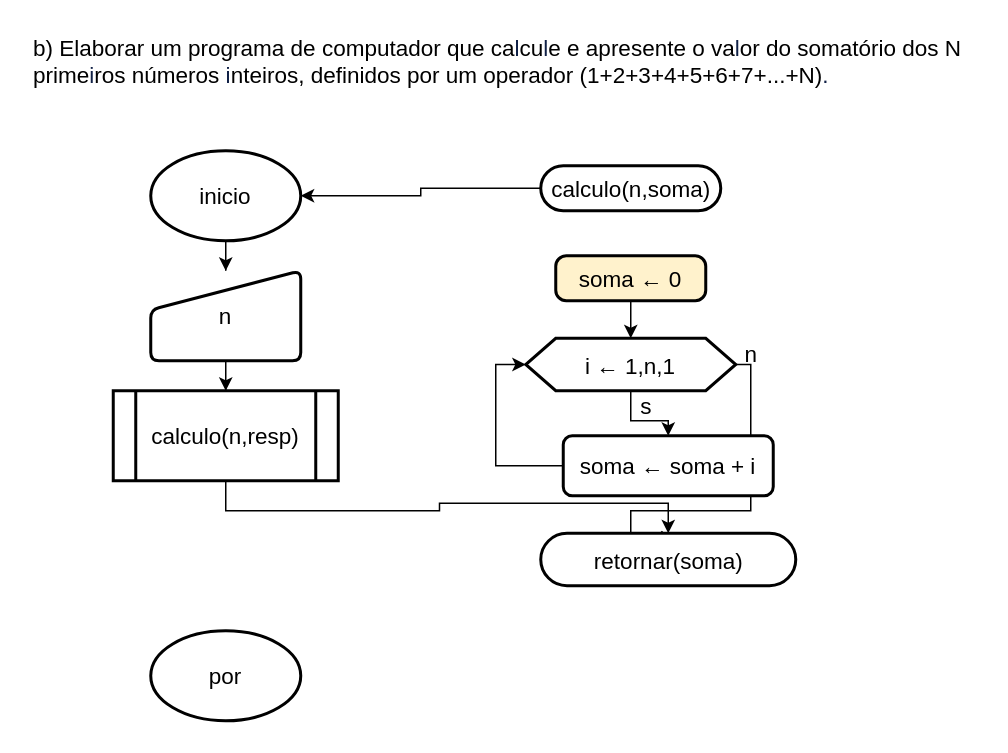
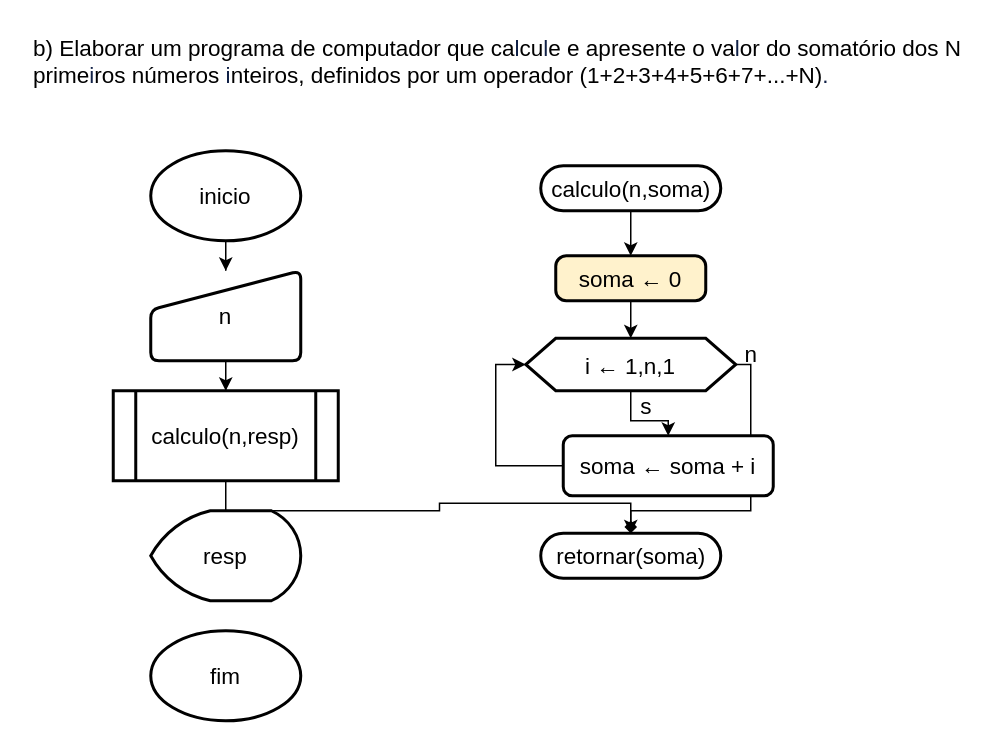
edge "calculo(n,soma)" -> "inicio": now "calculo(n,soma)" -> "soma ← 0"
node "resp": added
node "retornar(soma)": size 255x53 -> 180x45
node "por": label "por" -> "fim"
